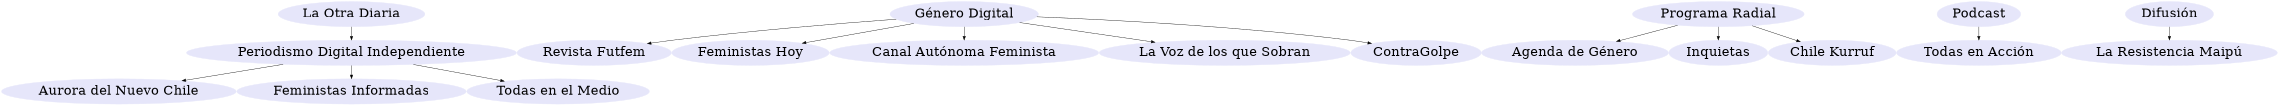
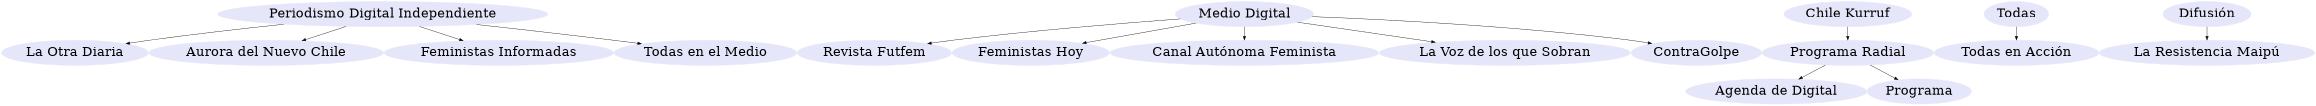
node "Género Digital": label "Género Digital" -> "Medio Digital"
node "Podcast": label "Podcast" -> "Todas"
edge "La Otra Diaria" -> "Periodismo Digital Independiente": reversed
edge "Programa Radial" -> "Chile Kurruf": reversed
node "Agenda de Género": label "Agenda de Género" -> "Agenda de Digital"
node "Inquietas": label "Inquietas" -> "Programa"
